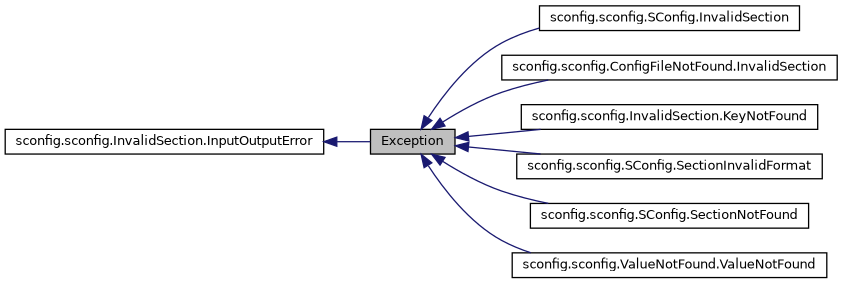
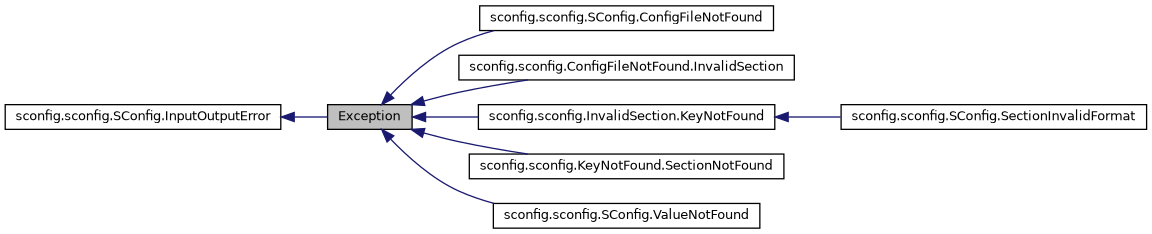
node "sconfig.sconfig.SConfig.InvalidSection": label "sconfig.sconfig.SConfig.InvalidSection" -> "sconfig.sconfig.SConfig.ConfigFileNotFound"
node "sconfig.sconfig.InvalidSection.InputOutputError": label "sconfig.sconfig.InvalidSection.InputOutputError" -> "sconfig.sconfig.SConfig.InputOutputError"
edge "sconfig.sconfig.SConfig.SectionInvalidFormat" -> "Exception": now "sconfig.sconfig.SConfig.SectionInvalidFormat" -> "sconfig.sconfig.InvalidSection.KeyNotFound"
node "sconfig.sconfig.SConfig.SectionNotFound": label "sconfig.sconfig.SConfig.SectionNotFound" -> "sconfig.sconfig.KeyNotFound.SectionNotFound"
node "sconfig.sconfig.ValueNotFound.ValueNotFound": label "sconfig.sconfig.ValueNotFound.ValueNotFound" -> "sconfig.sconfig.SConfig.ValueNotFound"
